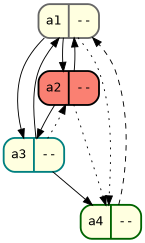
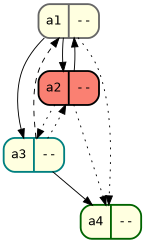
edge "a3" -> "a1": style solid -> dashed
edge "a2" -> "a3": style solid -> dotted
edge "a4" -> "a1": removed
